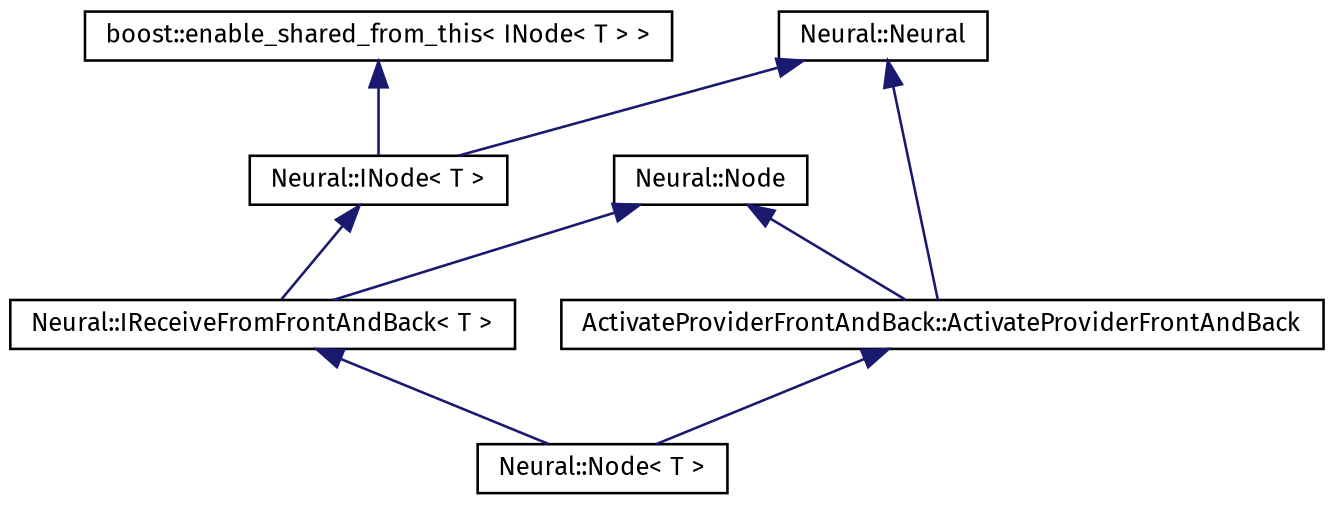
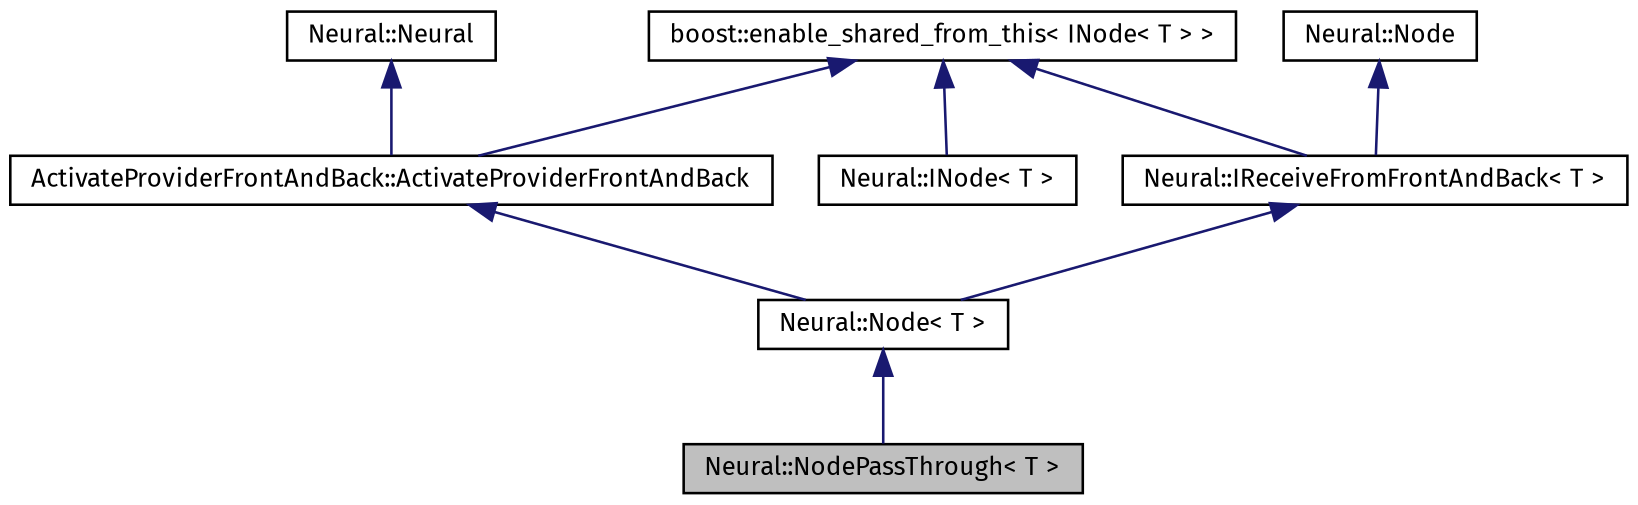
edge "Neural::INode< T >" -> "Neural::Neural": removed
edge "ActivateProviderFrontAndBack::ActivateProviderFrontAndBack" -> "Neural::Node": now "ActivateProviderFrontAndBack::ActivateProviderFrontAndBack" -> "boost::enable_shared_from_this< INode< T > >"
edge "Neural::IReceiveFromFrontAndBack< T >" -> "Neural::INode< T >": now "Neural::IReceiveFromFrontAndBack< T >" -> "boost::enable_shared_from_this< INode< T > >"
node "Neural::NodePassThrough< T >": added
